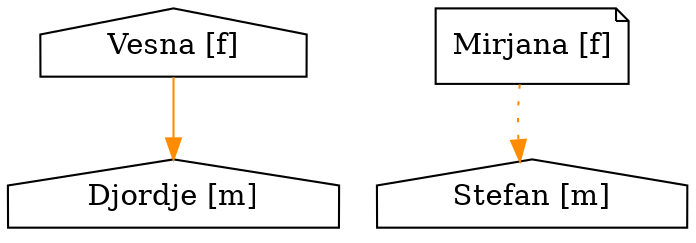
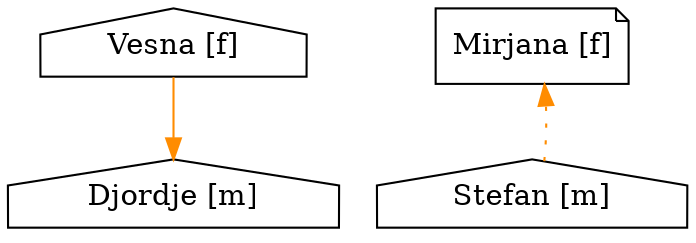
edge "Mirjana [f]" -> "Stefan [m]": reversed
